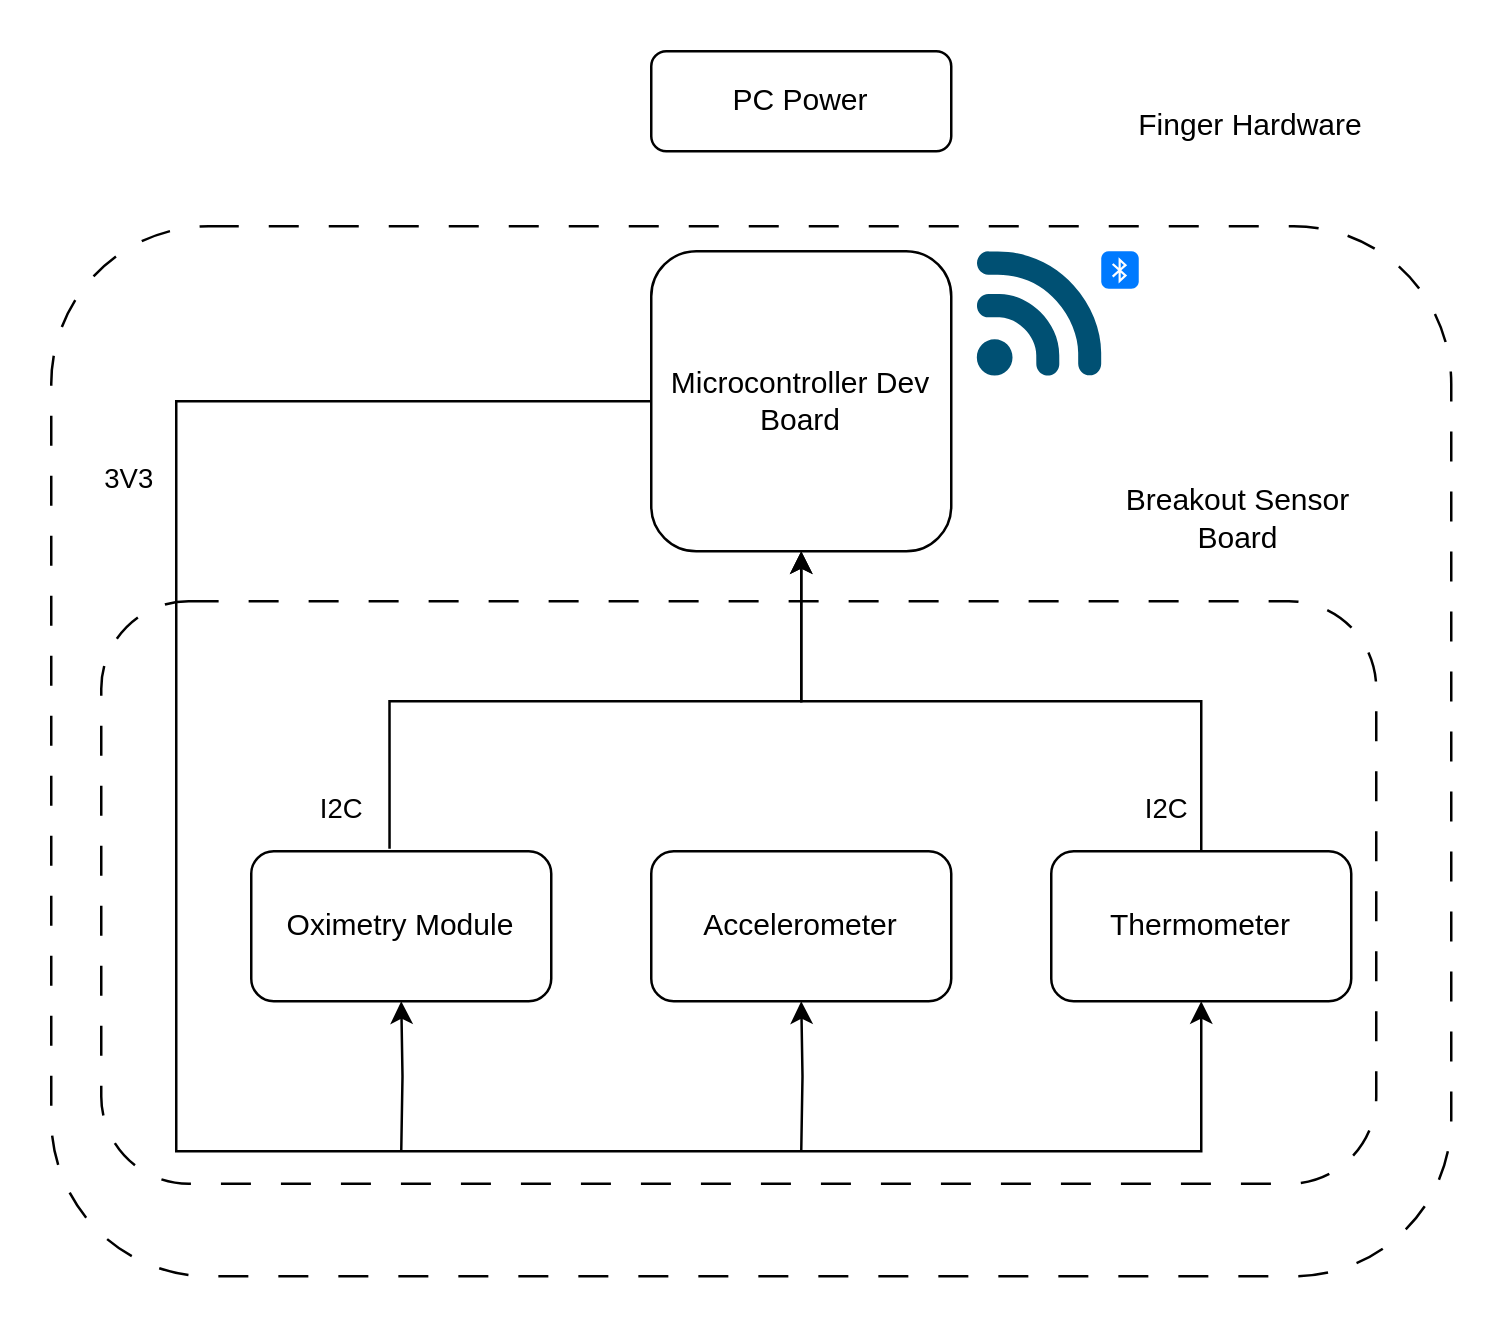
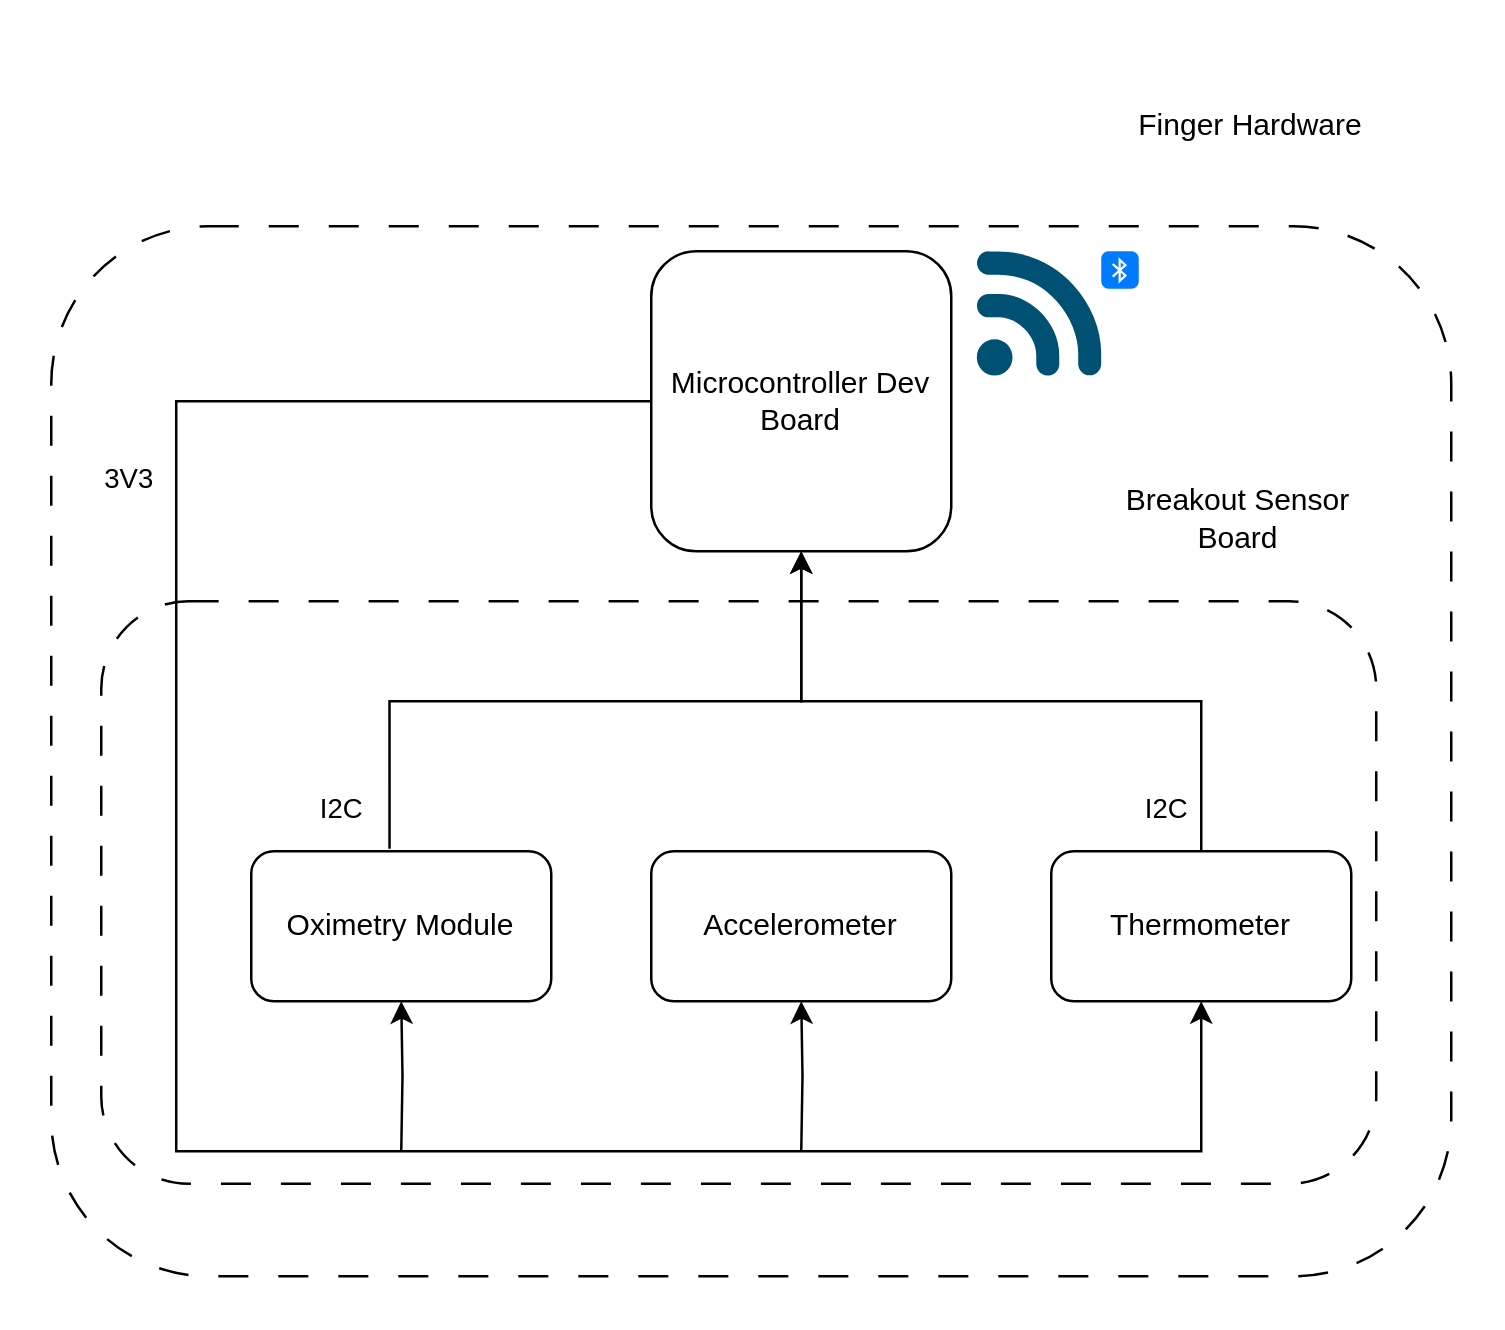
node "PC Power": removed
